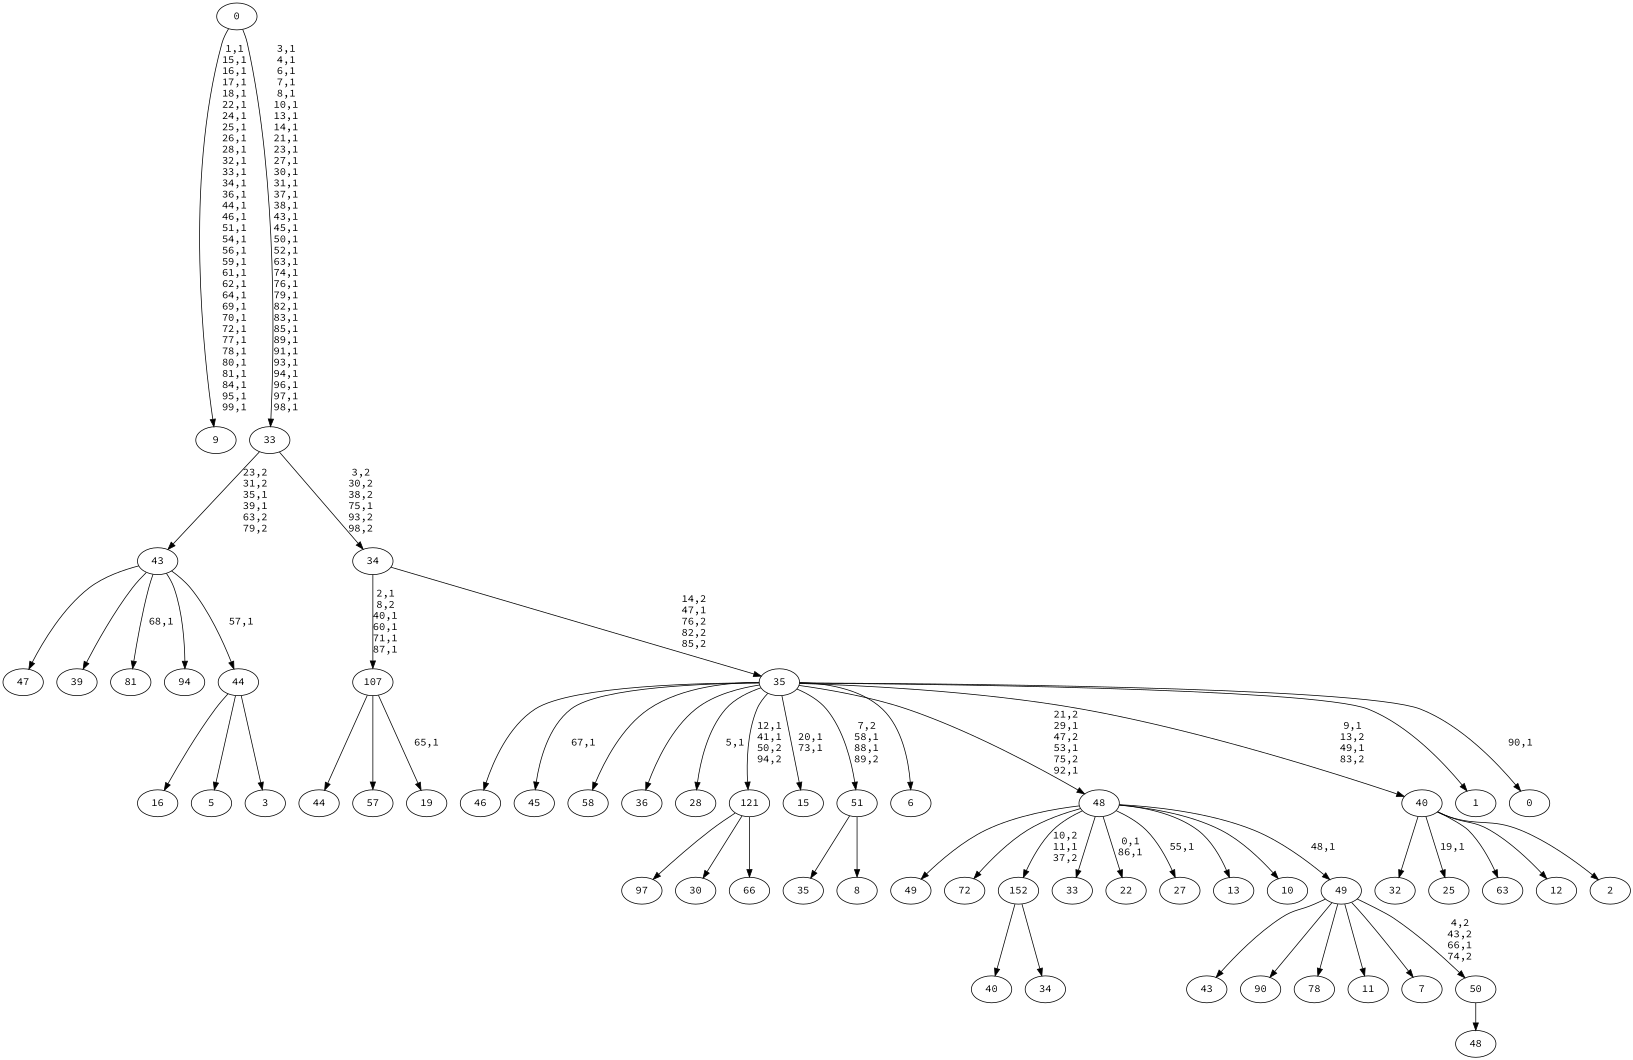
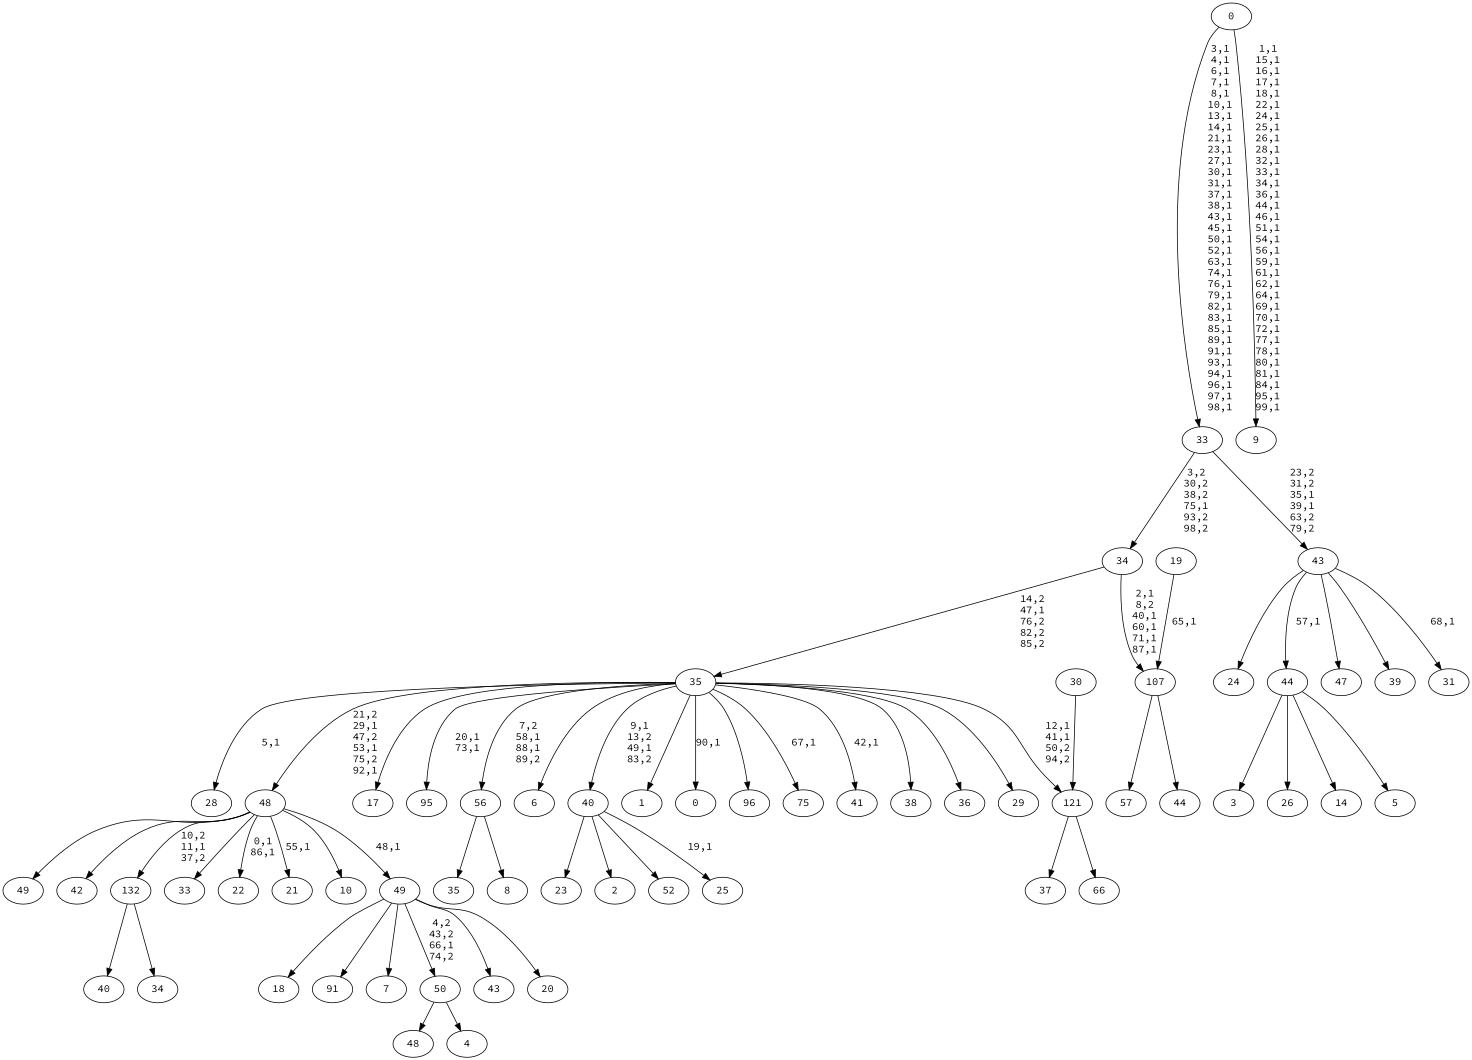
node "81": label "81" -> "31"
node "94": label "94" -> "24"
edge "107" -> "19": reversed
node "16": label "16" -> "26"
node "17": added
node "46": label "46" -> "96"
node "45": label "45" -> "75"
node "58": label "58" -> "38"
node "15": label "15" -> "95"
node "41": added
node "51": label "51" -> "56"
node "29": added
node "14": added
edge "121" -> "30": reversed
node "97": label "97" -> "37"
node "72": label "72" -> "42"
node "152": label "152" -> "132"
node "27": label "27" -> "21"
node "13": removed
node "32": label "32" -> "52"
node "63": label "63" -> "23"
node "12": removed
node "90": label "90" -> "20"
node "78": label "78" -> "18"
node "11": label "11" -> "91"
node "4": added
